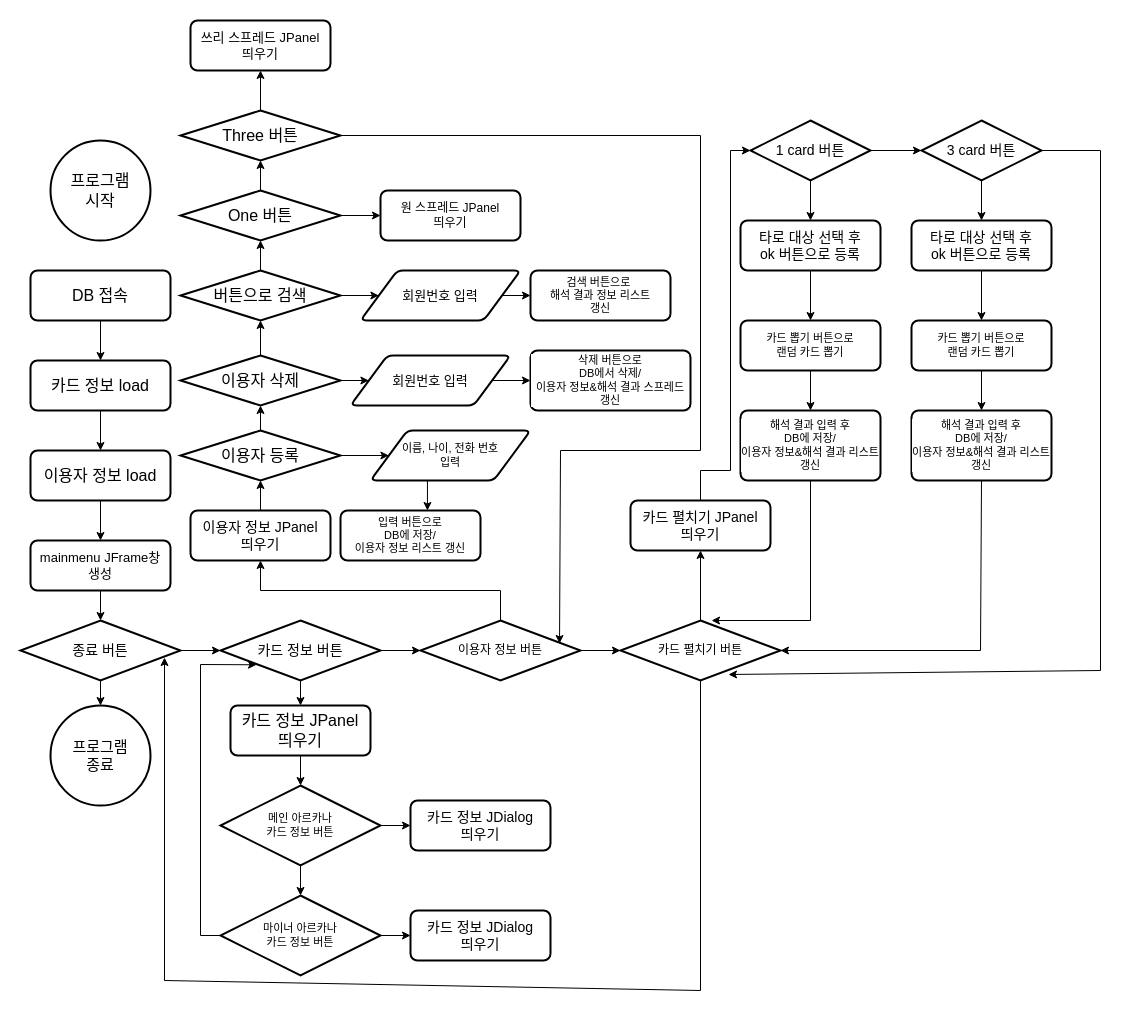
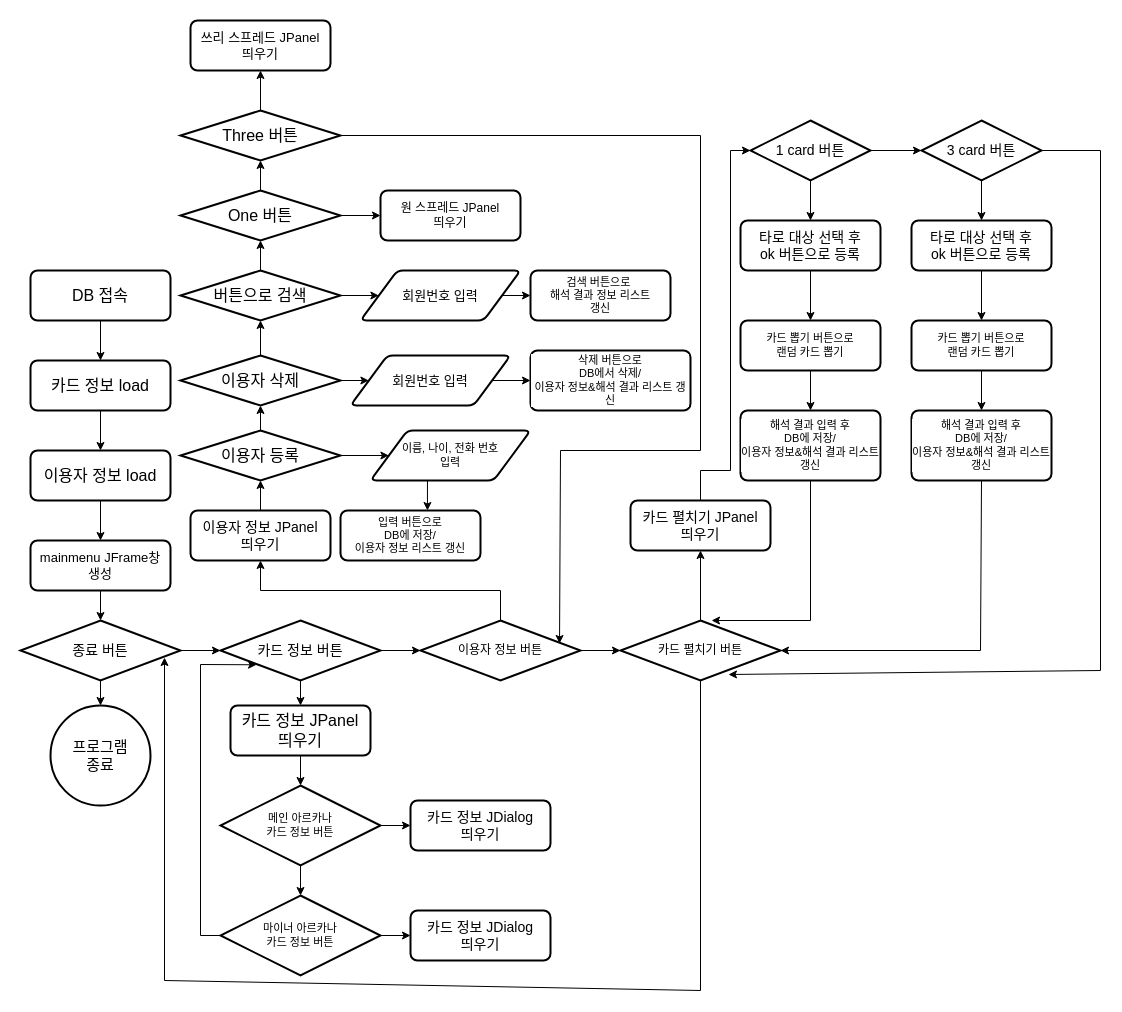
node "프로그램 시작": removed
node "삭제 버튼으로 DB에서 삭제/ 이용자 정보&해석 결과 스프레드 갱신": label "삭제 버튼으로 DB에서 삭제/ 이용자 정보&해석 결과 스프레드 갱신" -> "삭제 버튼으로 DB에서 삭제/ 이용자 정보&해석 결과 리스트 갱신"
